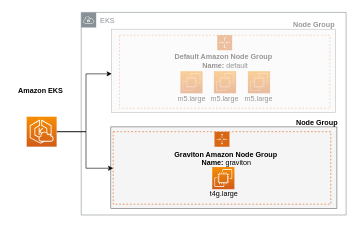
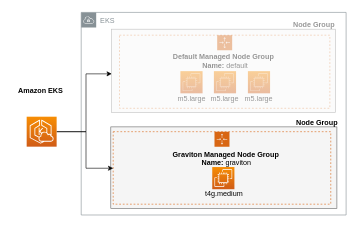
node "Default Amazon Node Group": label "Default Amazon Node Group" -> "Default Managed Node Group"
node "Graviton Amazon Node Group": label "Graviton Amazon Node Group" -> "Graviton Managed Node Group"
node "t4g.large": label "t4g.large" -> "t4g.medium"
